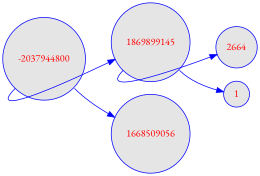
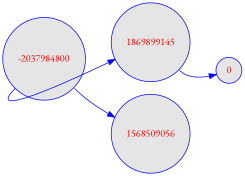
node "2664": removed
node "-2037944800": label "-2037944800" -> "-2037984800"
node "1": label "1" -> "0"
node "1668509056": label "1668509056" -> "1568509056"
